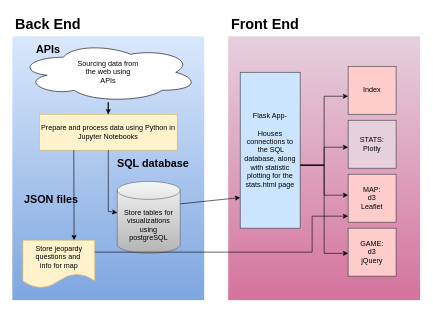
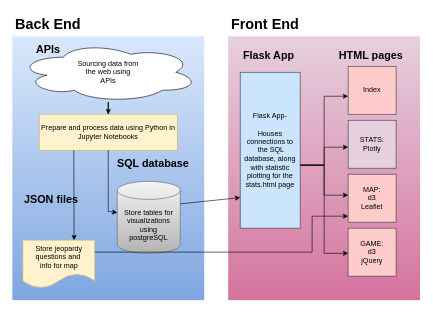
node "Flask App": added
node "HTML pages": added
